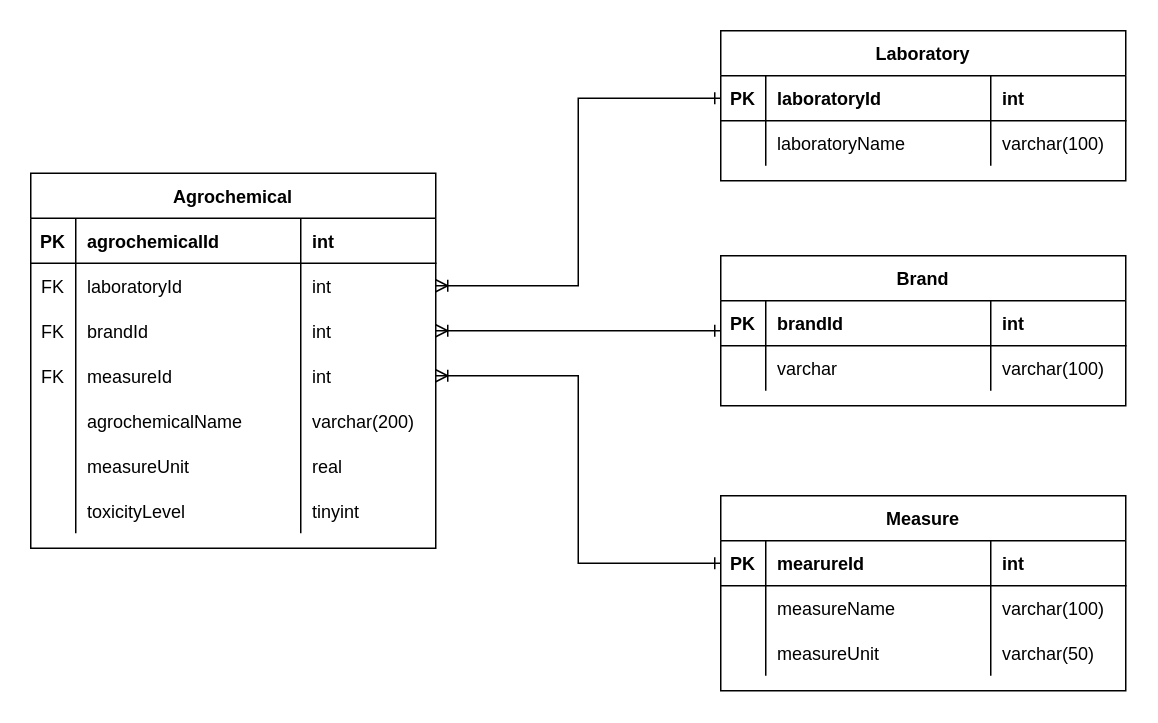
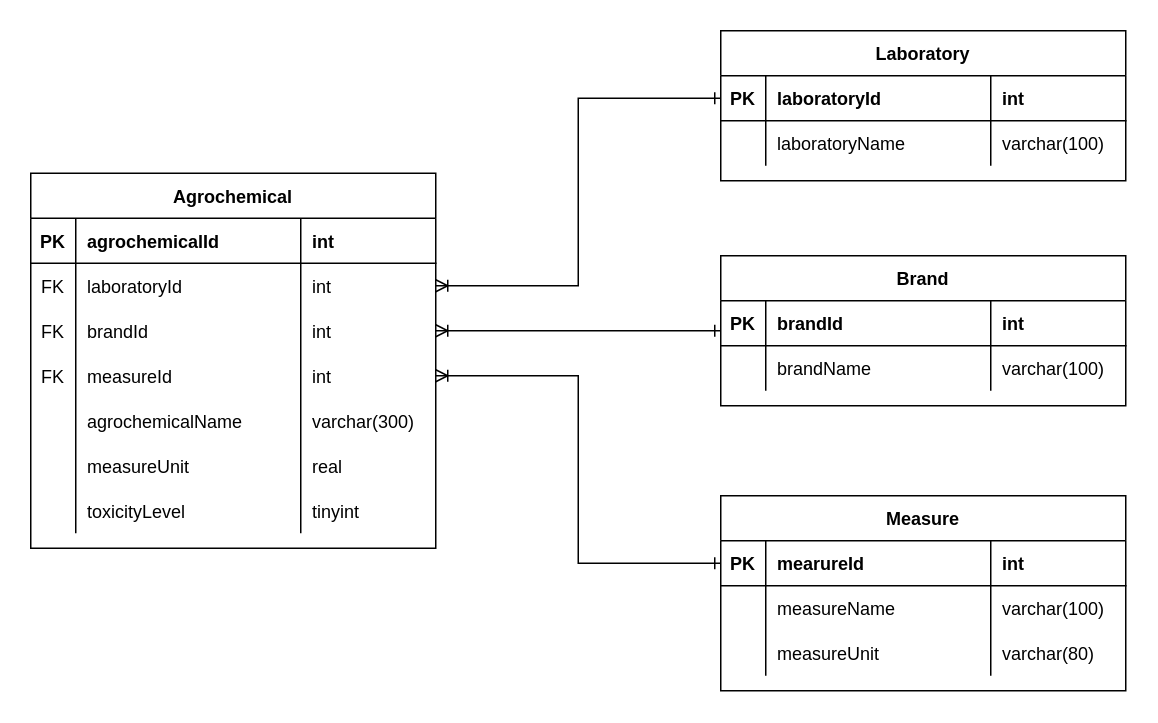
node "varchar": label "varchar" -> "brandName"
node "varchar(200)": label "varchar(200)" -> "varchar(300)"
node "varchar(50)": label "varchar(50)" -> "varchar(80)"
